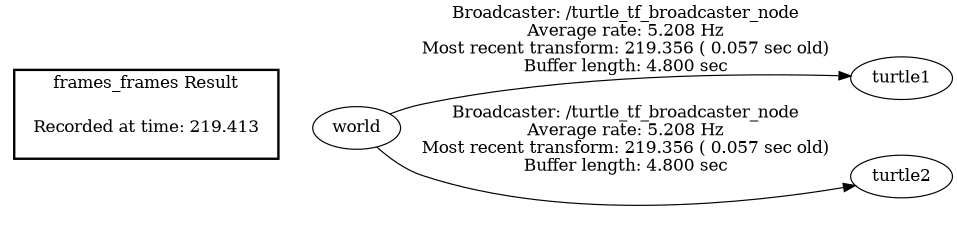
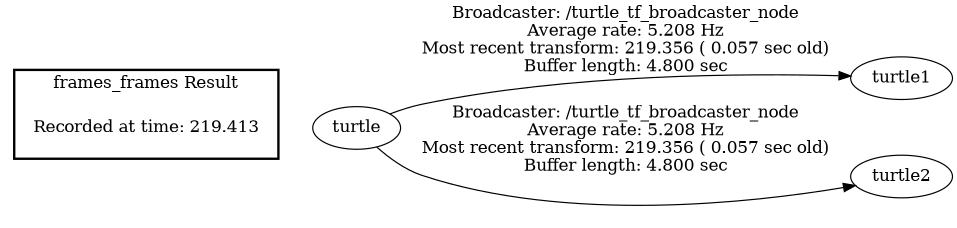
node "world": label "world" -> "turtle"
